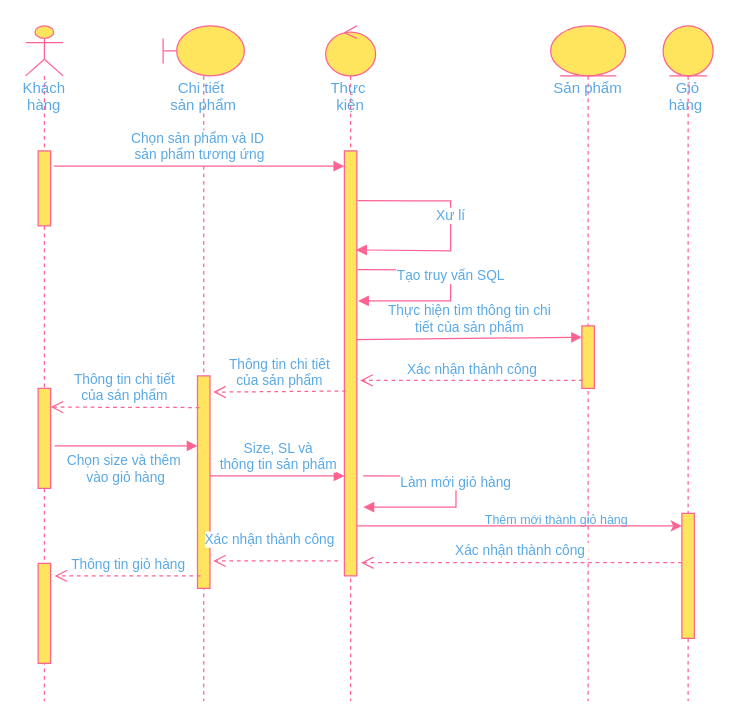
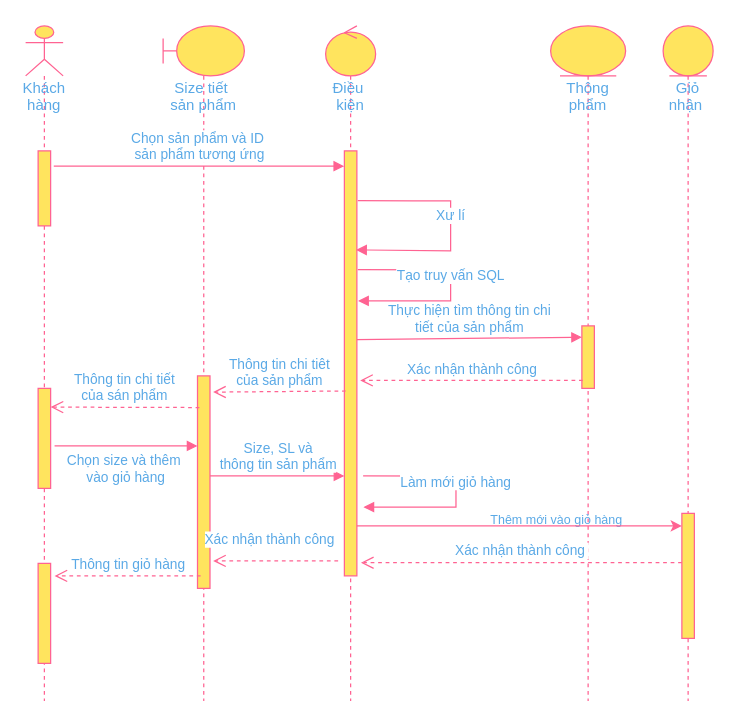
node "Sản phẩm": label "Sản phẩm" -> "Thông phẩm"
node "Chi tiết sản phẩm": label "Chi tiết sản phẩm" -> "Size tiết sản phẩm"
node "Thực kiện": label "Thực kiện" -> "Điều kiện"
node "Giỏ hàng": label "Giỏ hàng" -> "Giỏ nhận"
node "Thêm mới thành giỏ hàng": label "Thêm mới thành giỏ hàng" -> "Thêm mới vào giỏ hàng"
